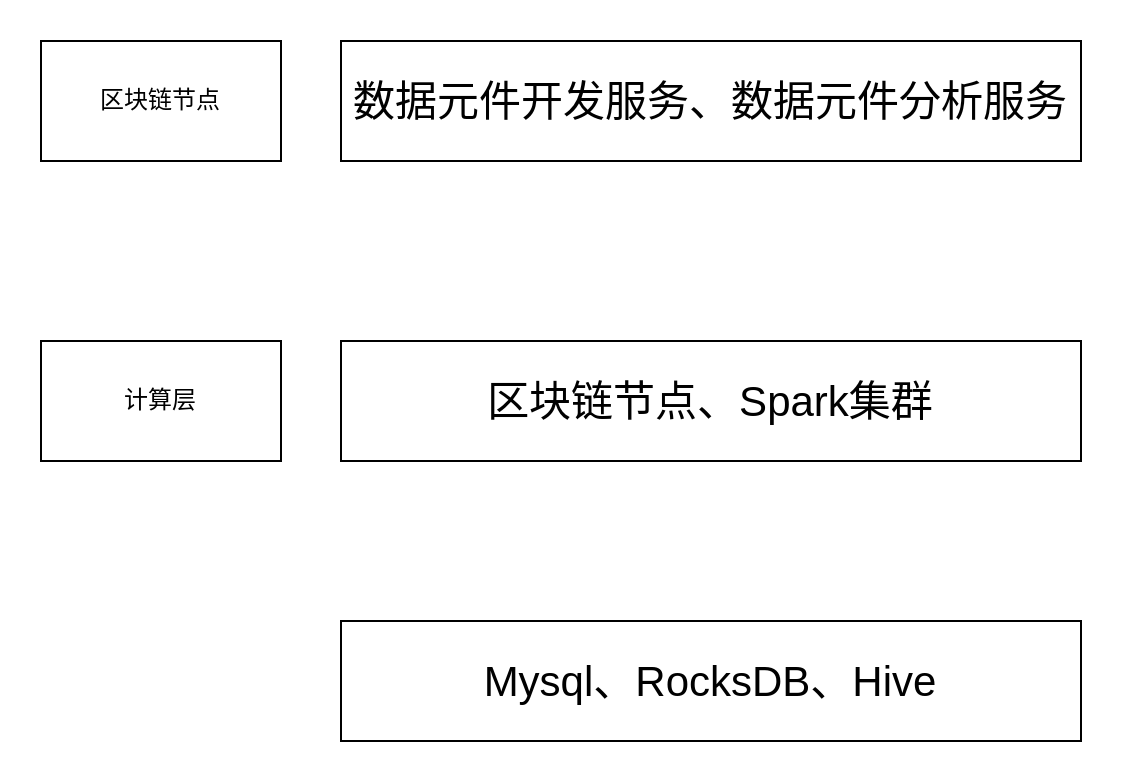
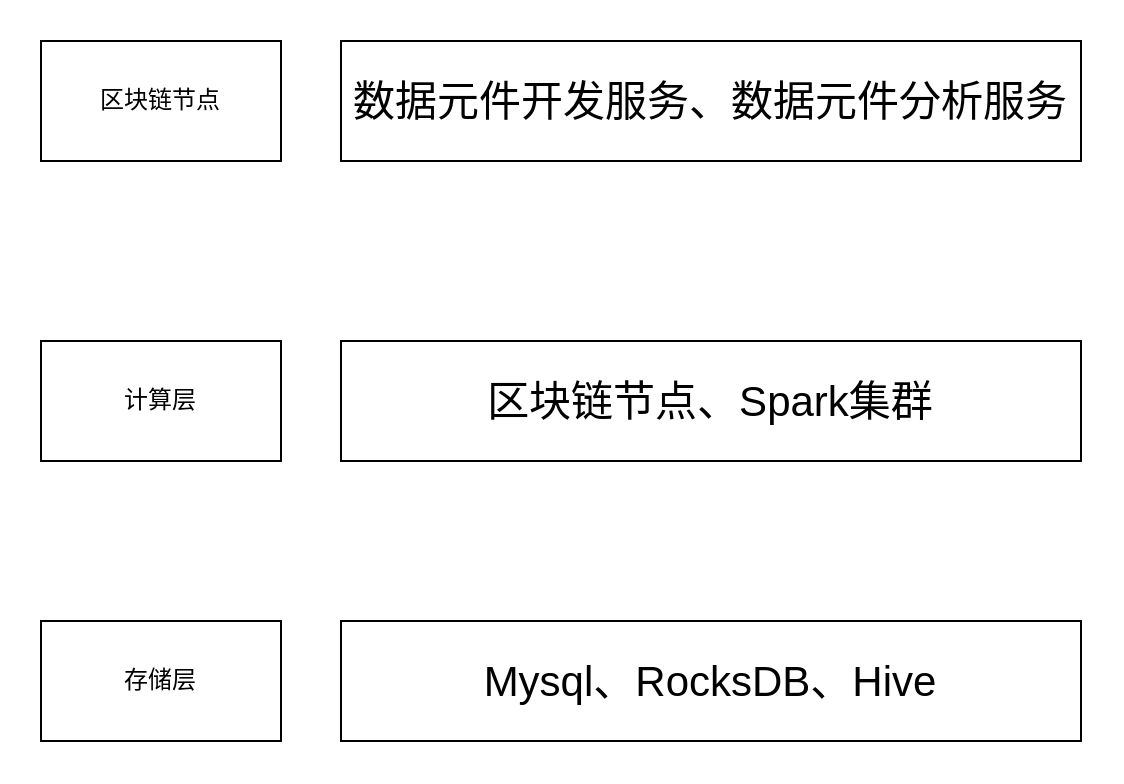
node "存储层": added
